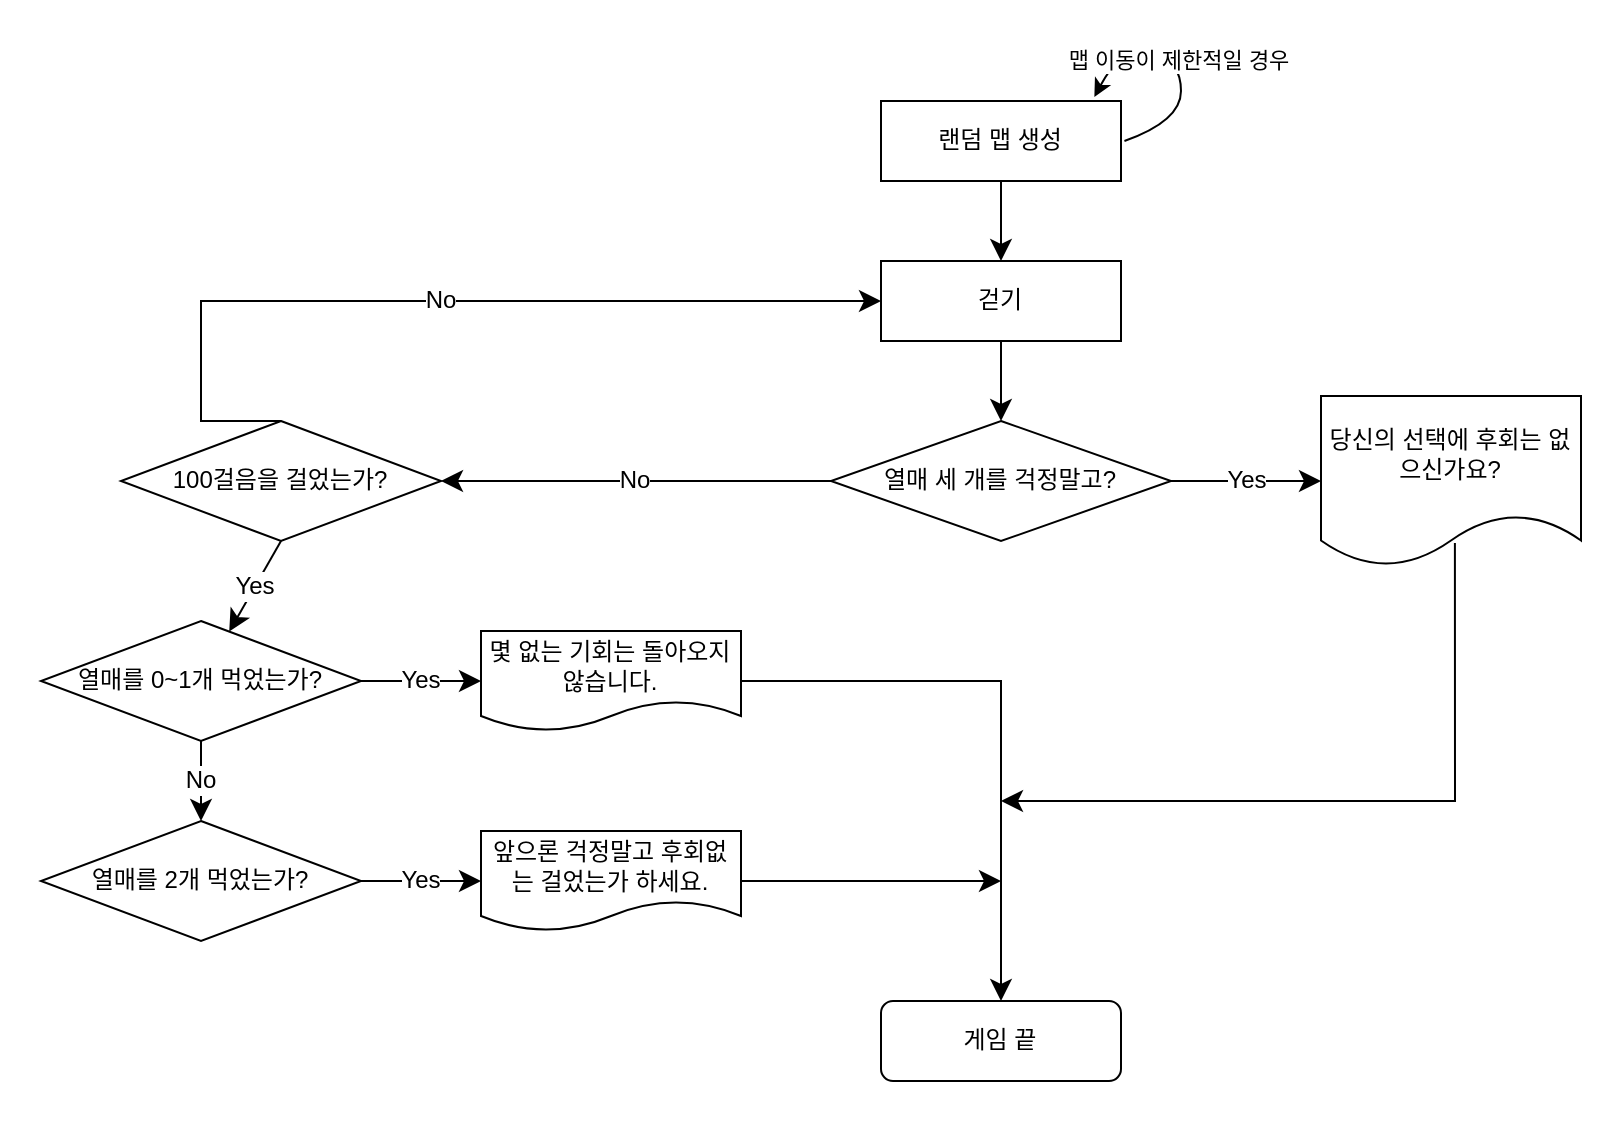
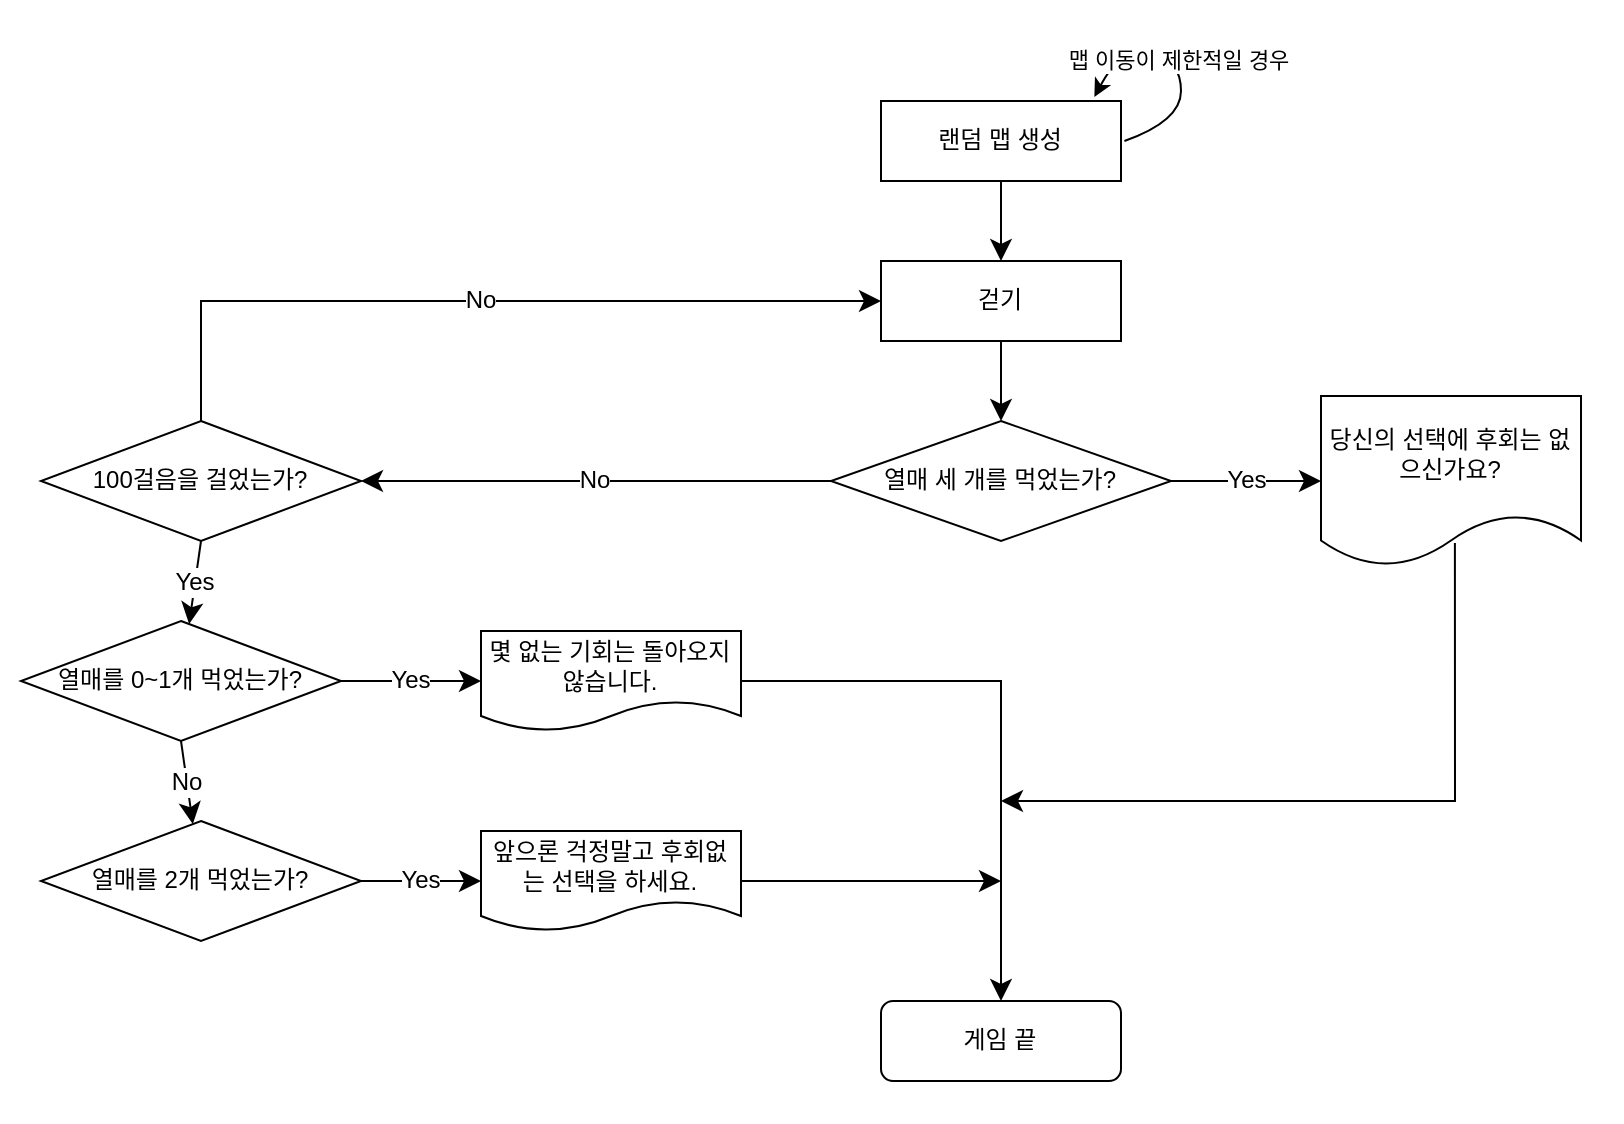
node "100걸음을 걸었는가?": moved (281, 481) -> (201, 481)
node "열매 세 개를 걱정말고?": label "열매 세 개를 걱정말고?" -> "열매 세 개를 먹었는가?"
node "열매를 0~1개 먹었는가?": moved (201, 681) -> (181, 681)
node "앞으론 걱정말고 후회없는 걸었는가 하세요.": label "앞으론 걱정말고 후회없는 걸었는가 하세요." -> "앞으론 걱정말고 후회없는 선택을 하세요."
